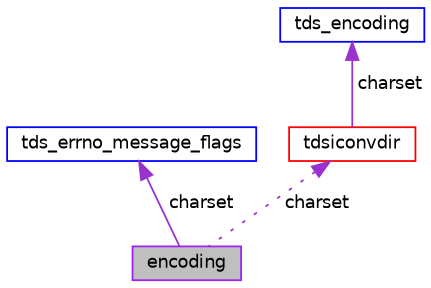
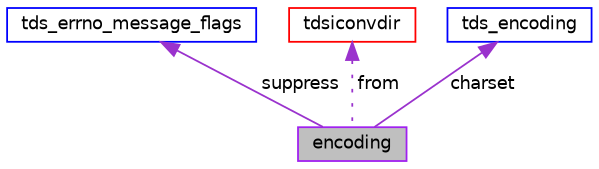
edge "tdsiconvdir" -> "tds_encoding": now "encoding" -> "tds_encoding"
edge "encoding" -> "tds_errno_message_flags": label " charset" -> " suppress"
edge "encoding" -> "tdsiconvdir": label " charset" -> " from"
